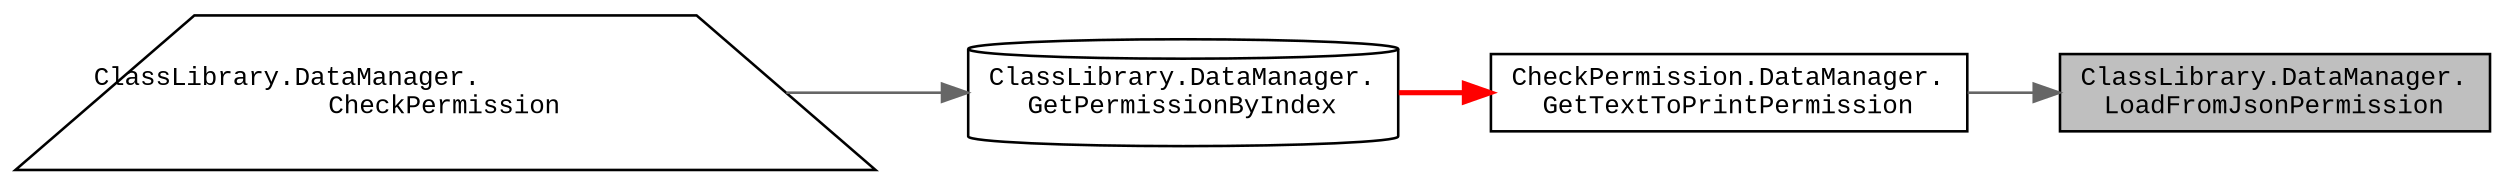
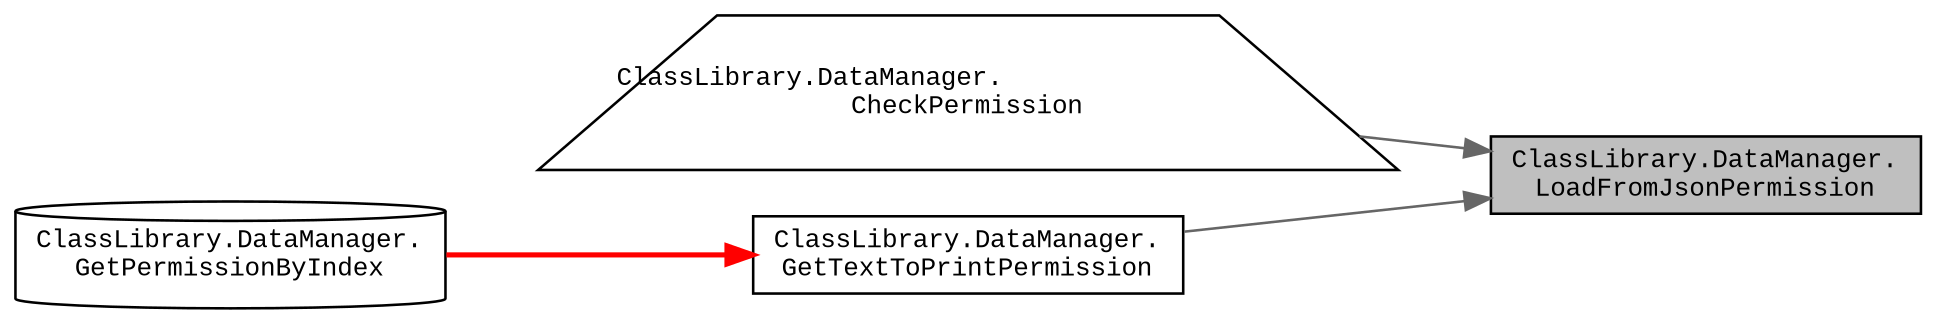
edge "ClassLibrary.DataManager. CheckPermission" -> "ClassLibrary.DataManager. GetPermissionByIndex": now "ClassLibrary.DataManager. CheckPermission" -> "ClassLibrary.DataManager. LoadFromJsonPermission"
node "CheckPermission.DataManager. GetTextToPrintPermission": label "CheckPermission.DataManager. GetTextToPrintPermission" -> "ClassLibrary.DataManager. GetTextToPrintPermission"
